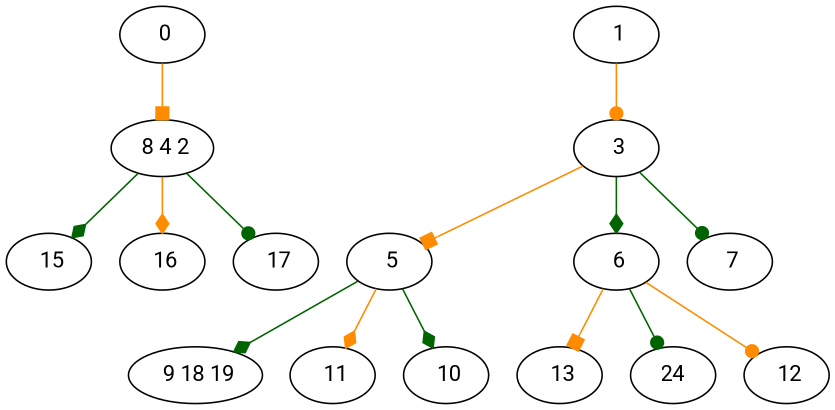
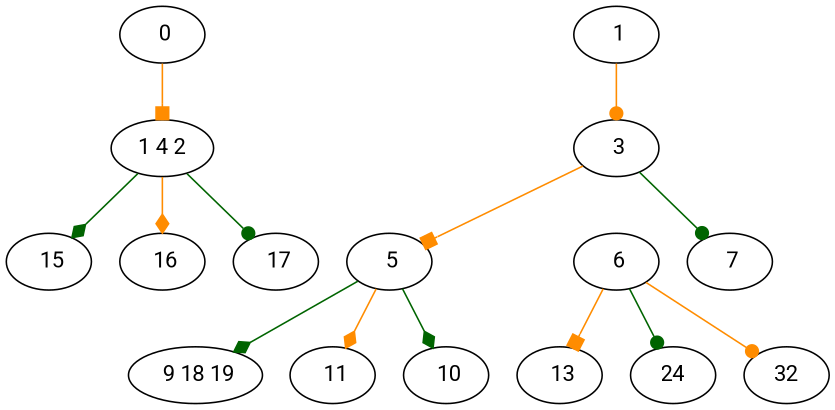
node "8 4 2": label "8 4 2" -> "1 4 2"
edge "3" -> "6": removed
node "12": label "12" -> "32"
